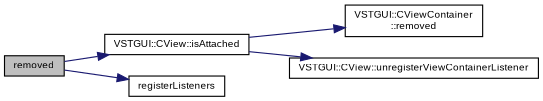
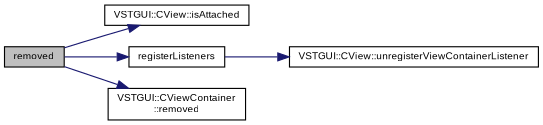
edge "VSTGUI::CView::isAttached" -> "VSTGUI::CViewContainer ::removed": now "removed" -> "VSTGUI::CViewContainer ::removed"
edge "VSTGUI::CView::isAttached" -> "VSTGUI::CView::unregisterViewContainerListener": now "registerListeners" -> "VSTGUI::CView::unregisterViewContainerListener"
